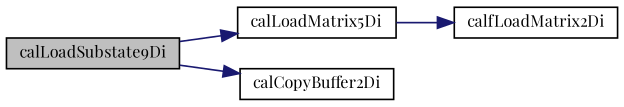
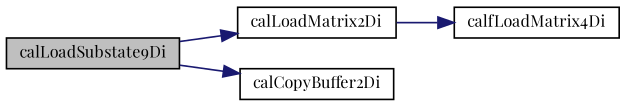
node "calLoadMatrix5Di": label "calLoadMatrix5Di" -> "calLoadMatrix2Di"
node "calfLoadMatrix2Di": label "calfLoadMatrix2Di" -> "calfLoadMatrix4Di"
